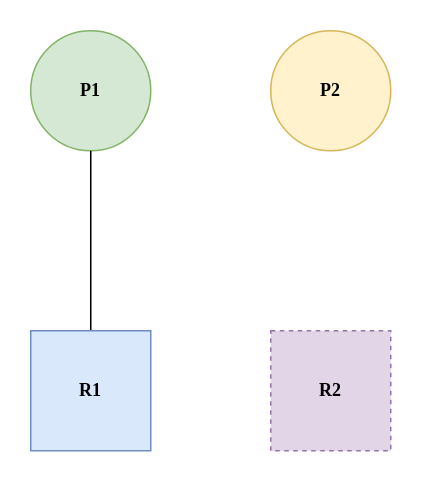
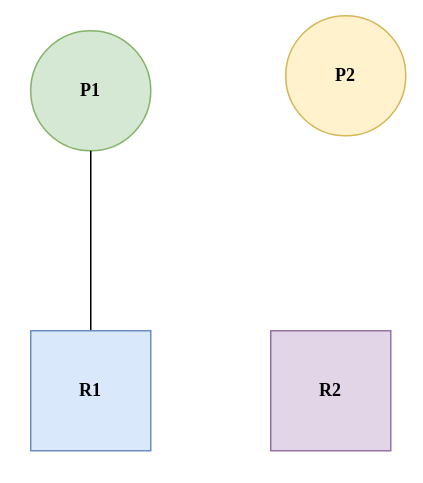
node "P2": moved (331, 91) -> (346, 76)
node "R2": style dashed -> solid
